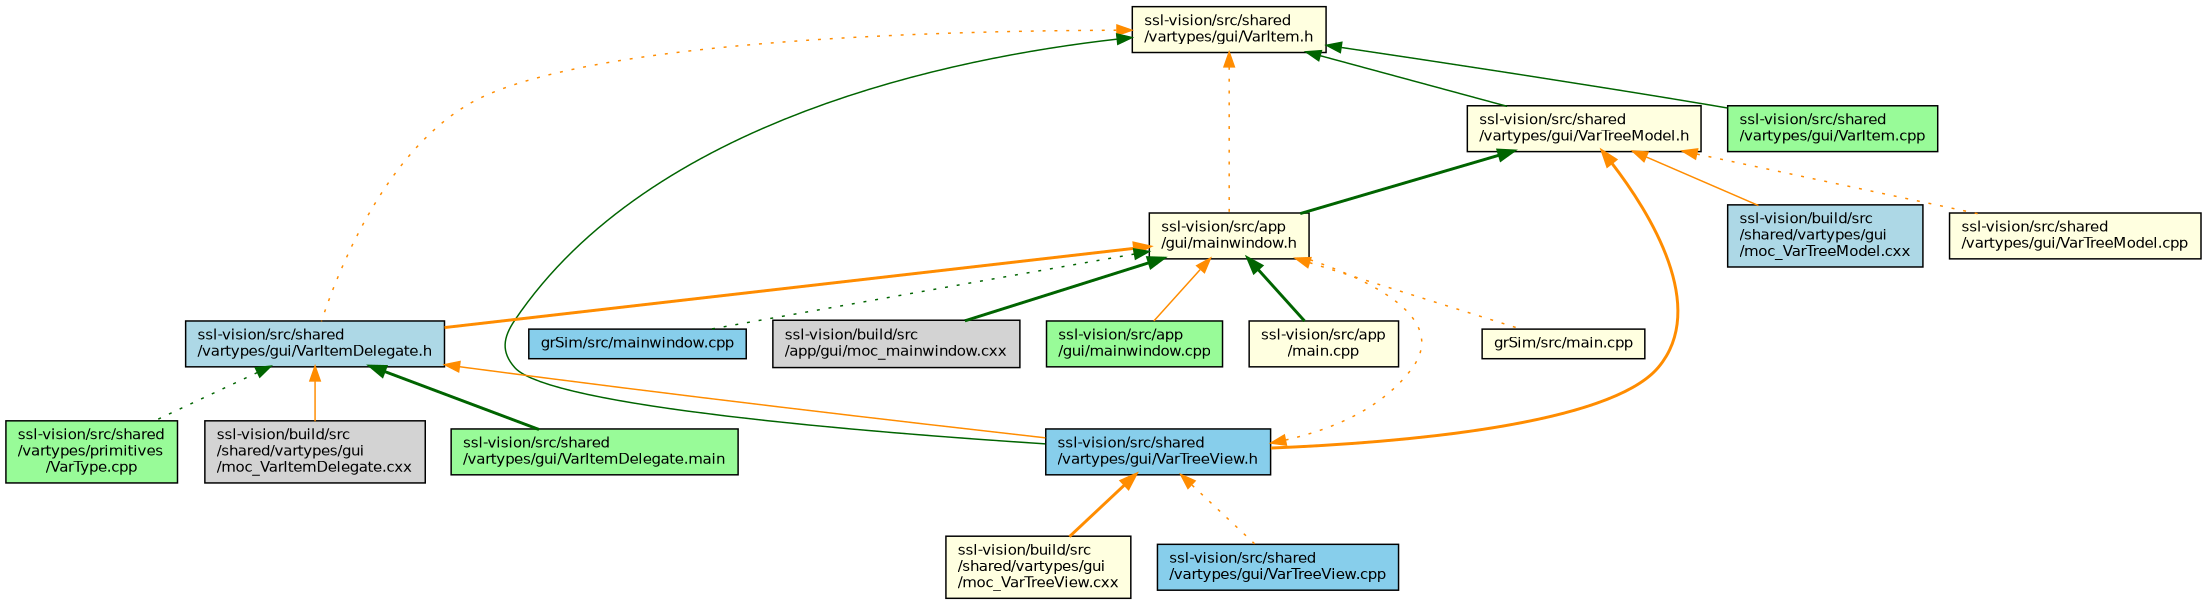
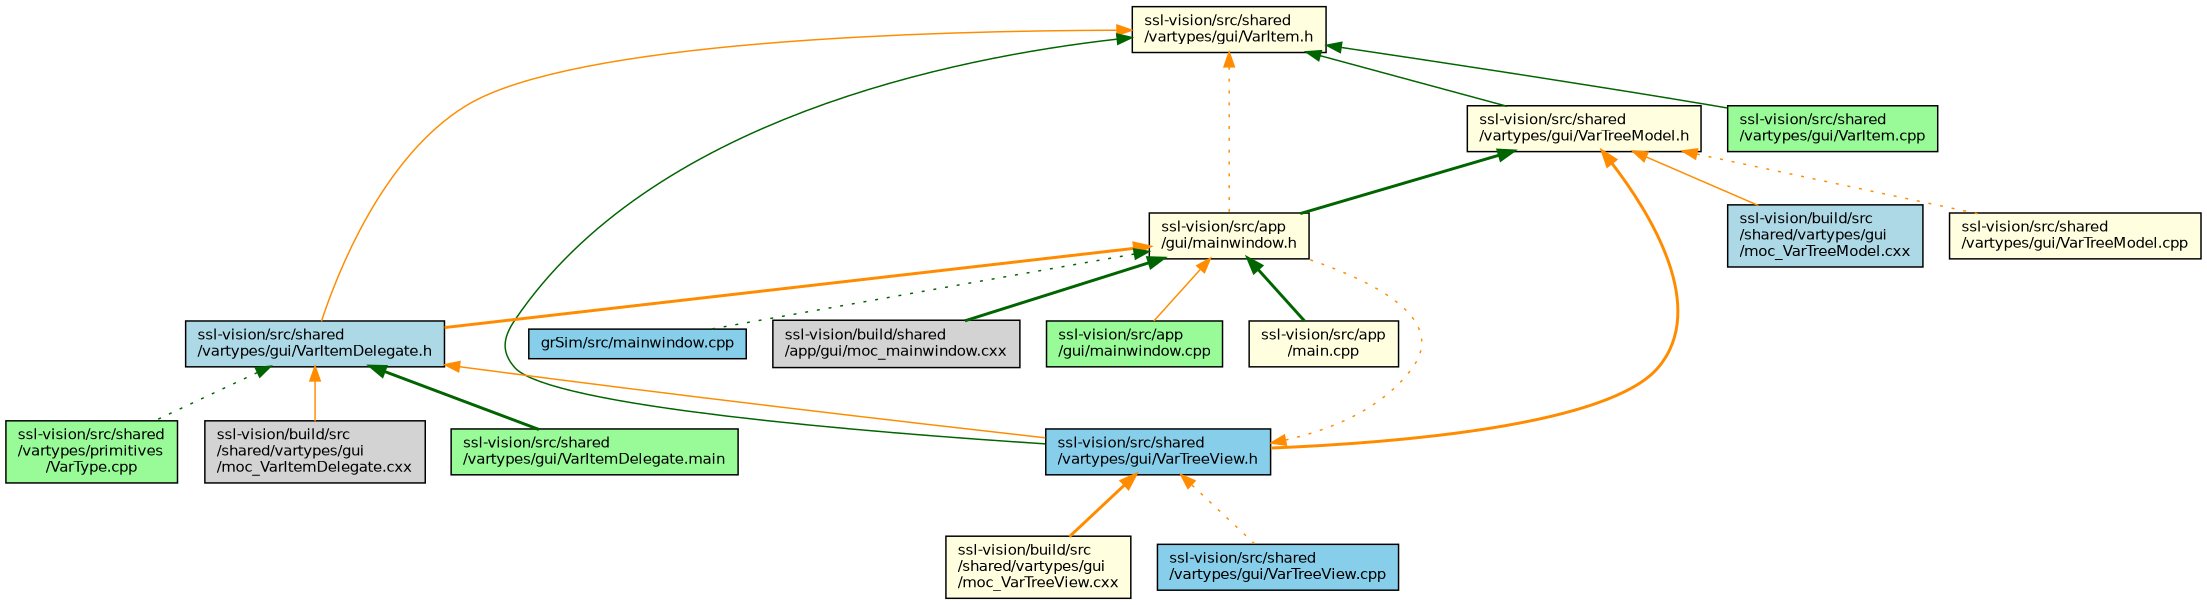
edge "ssl-vision/src/shared /vartypes/gui/VarItemDelegate.h" -> "ssl-vision/src/shared /vartypes/gui/VarItem.h": style dotted -> solid
node "ssl-vision/build/src /app/gui/moc_mainwindow.cxx": label "ssl-vision/build/src /app/gui/moc_mainwindow.cxx" -> "ssl-vision/build/shared /app/gui/moc_mainwindow.cxx"
node "grSim/src/main.cpp": removed
